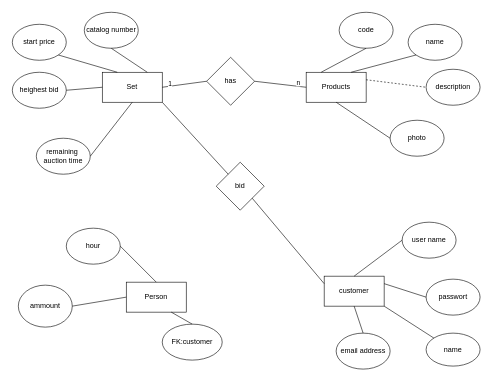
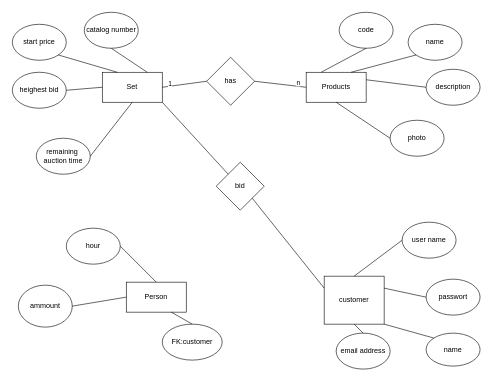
edge "Products" -- "description": style dashed -> solid
node "customer": size 60x30 -> 60x48
